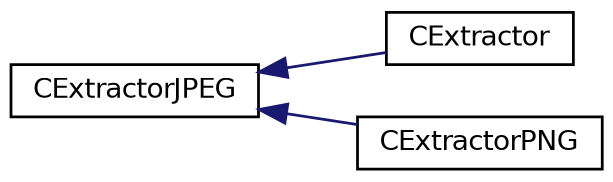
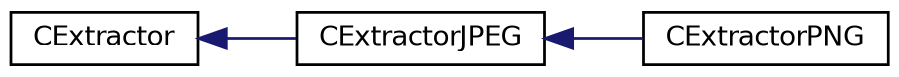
edge "CExtractor" -> "CExtractorJPEG": reversed
